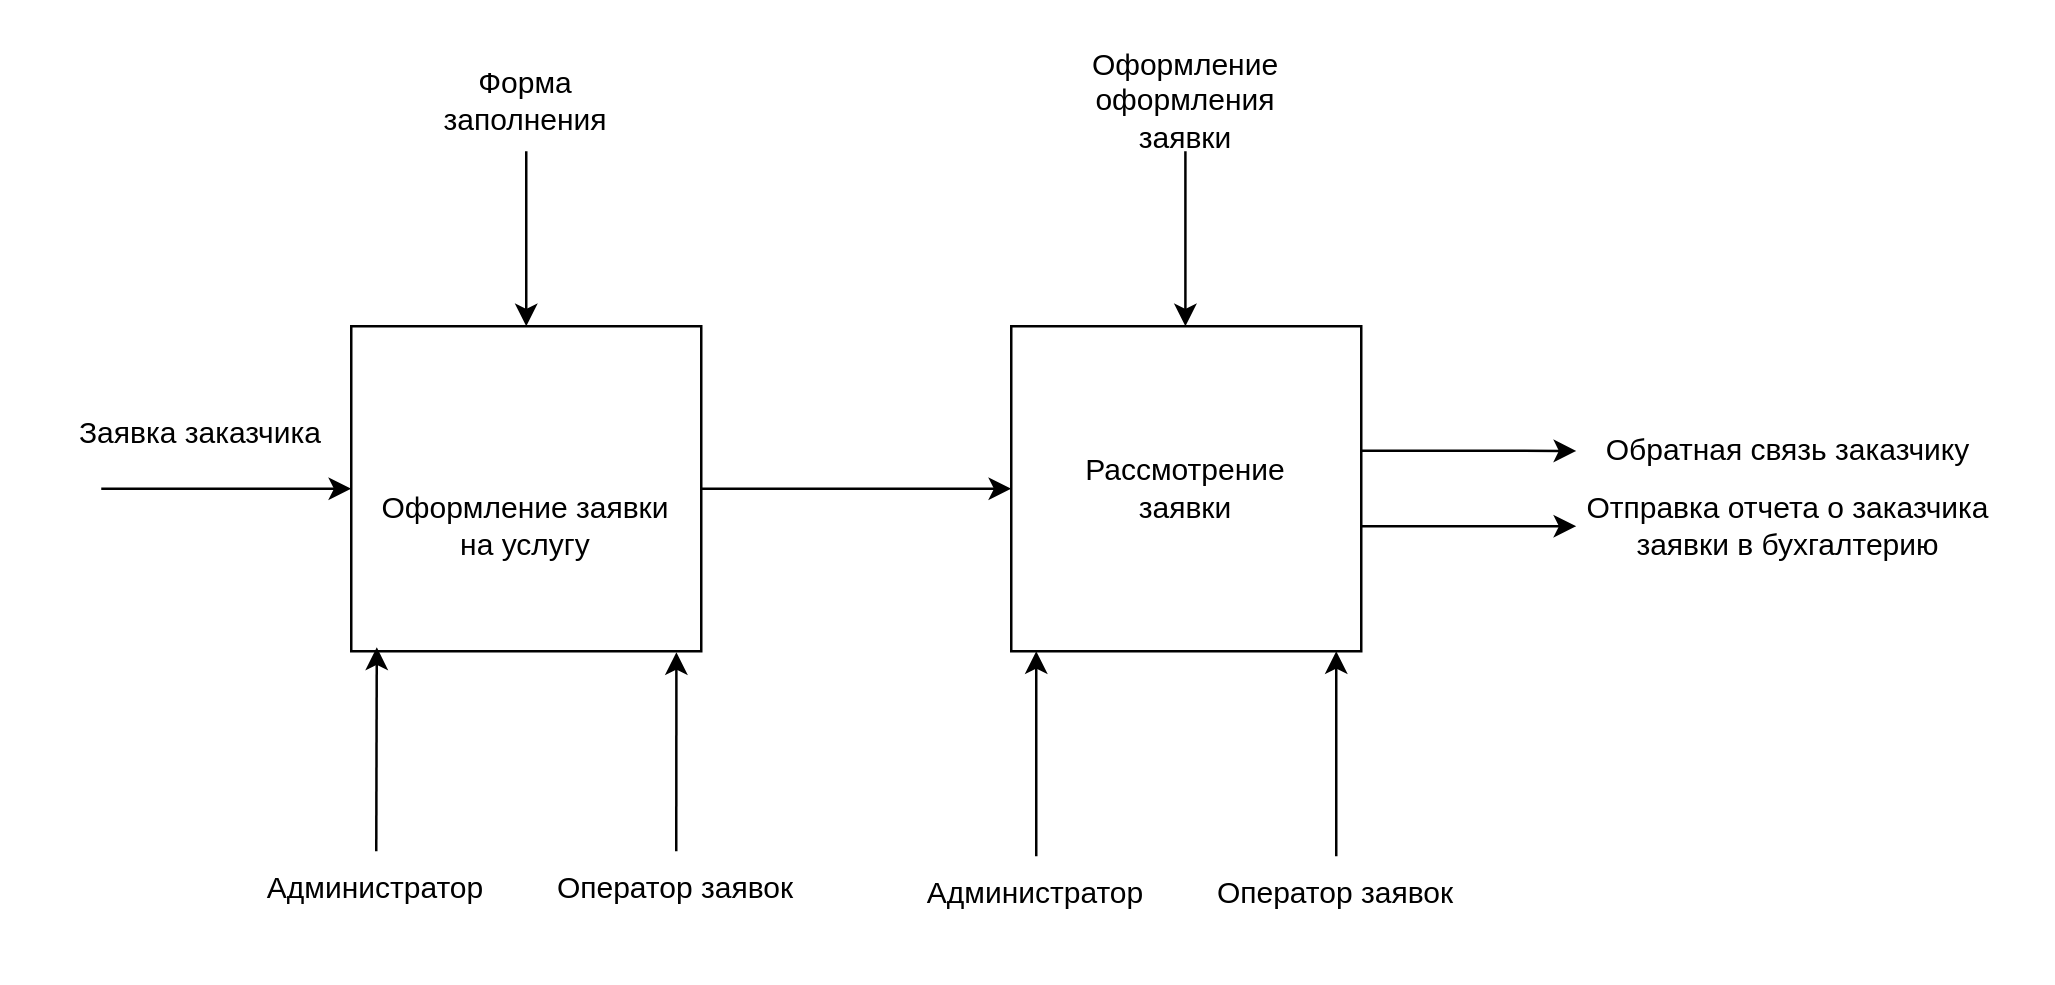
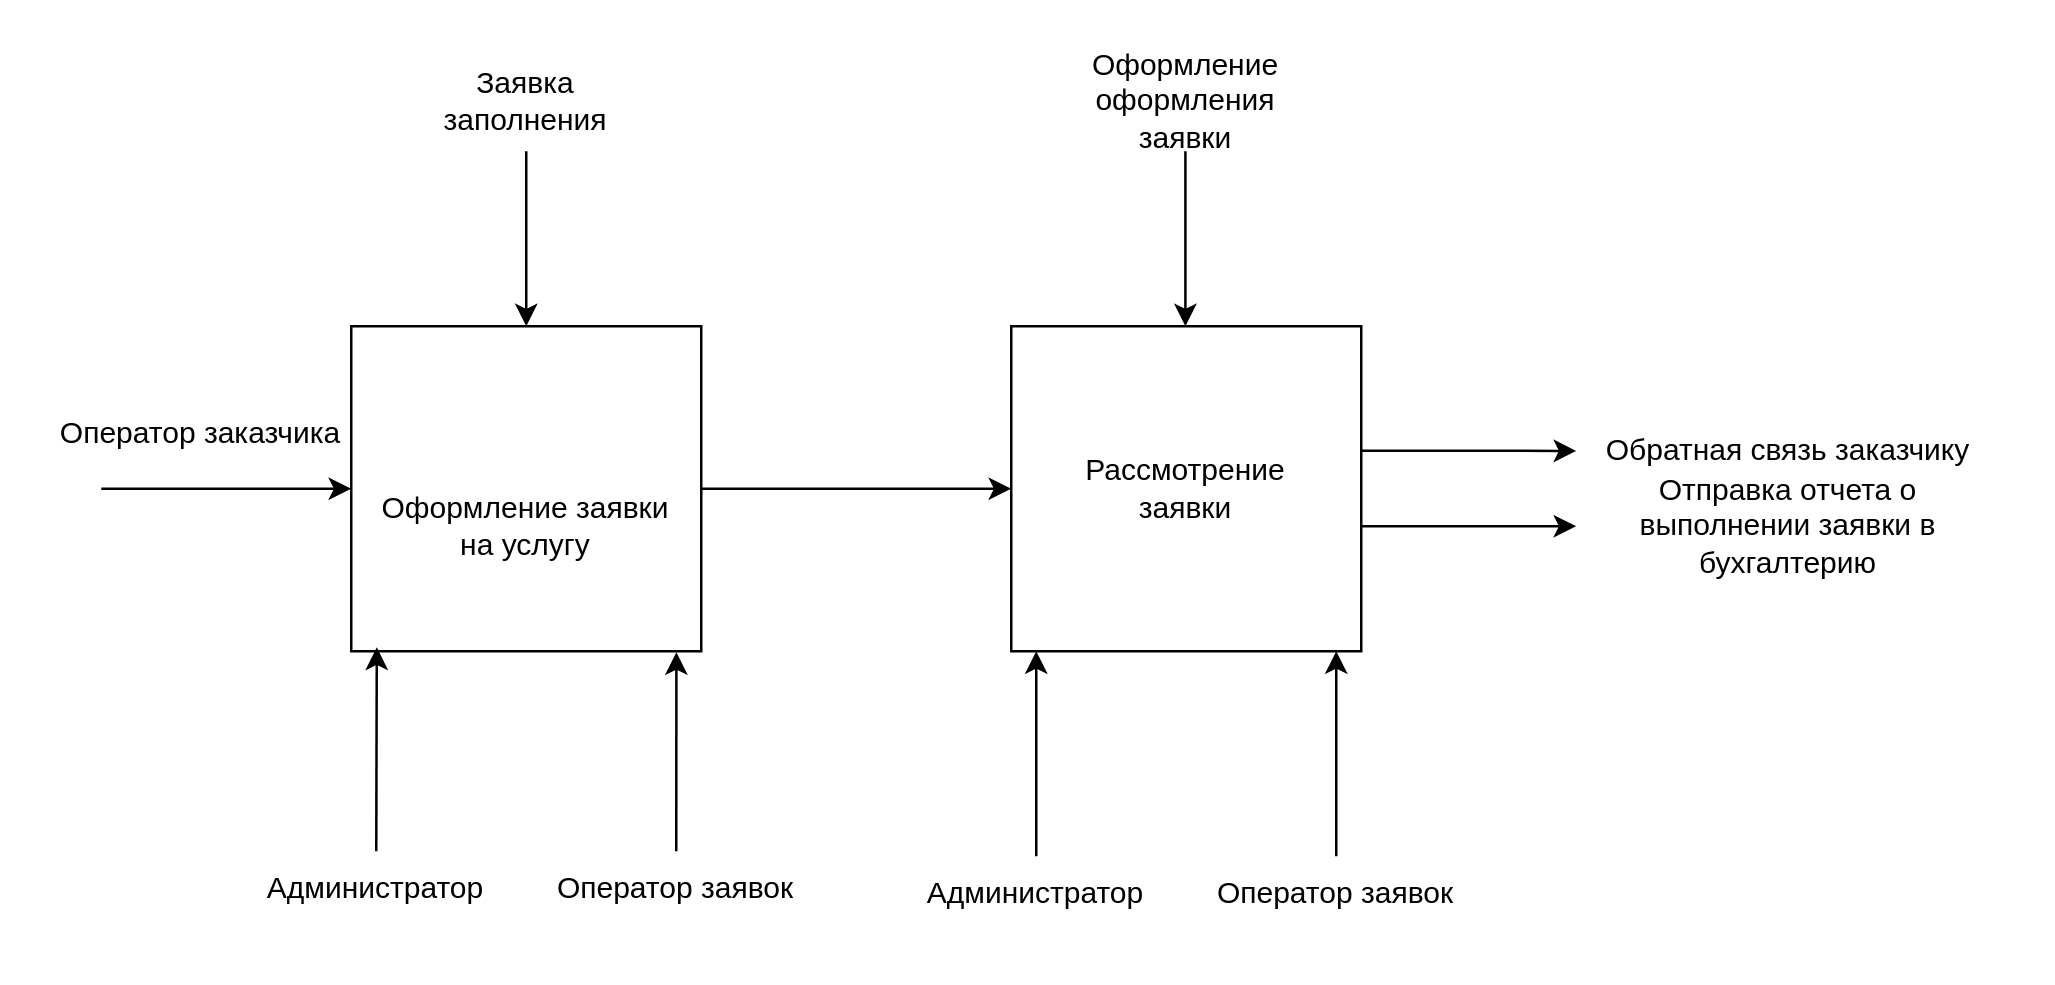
node "Форма заполнения": label "Форма заполнения" -> "Заявка заполнения"
node "Заявка заказчика": label "Заявка заказчика" -> "Оператор заказчика"
node "Отправка отчета о заказчика заявки в бухгалтерию": label "Отправка отчета о заказчика заявки в бухгалтерию" -> "Отправка отчета о выполнении заявки в бухгалтерию"
